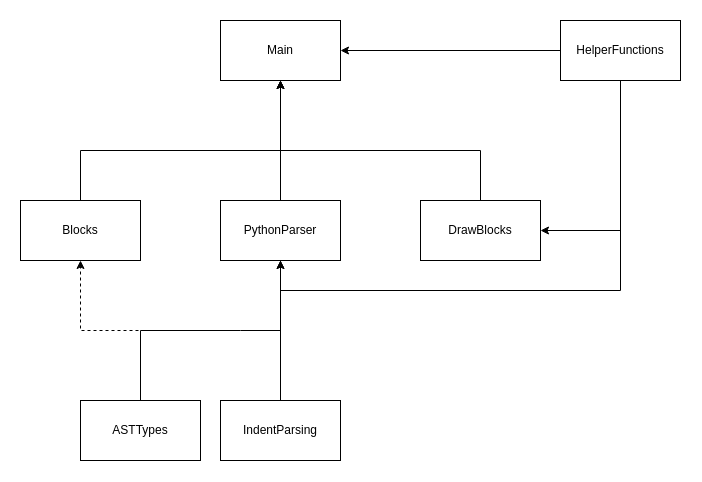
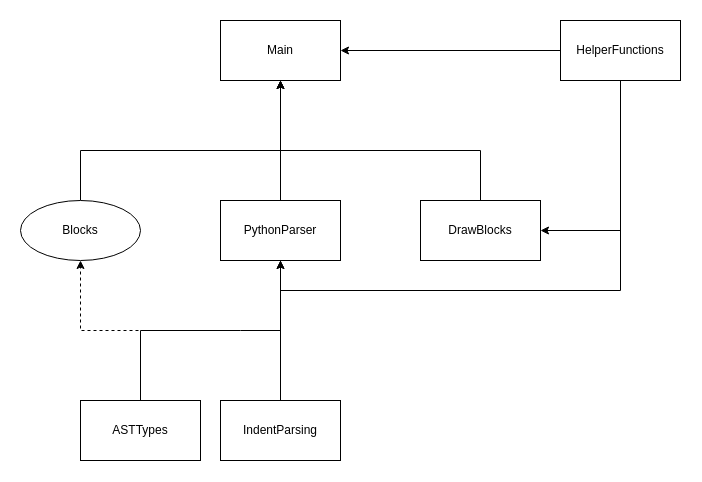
node "Blocks": shape rectangle -> ellipse
